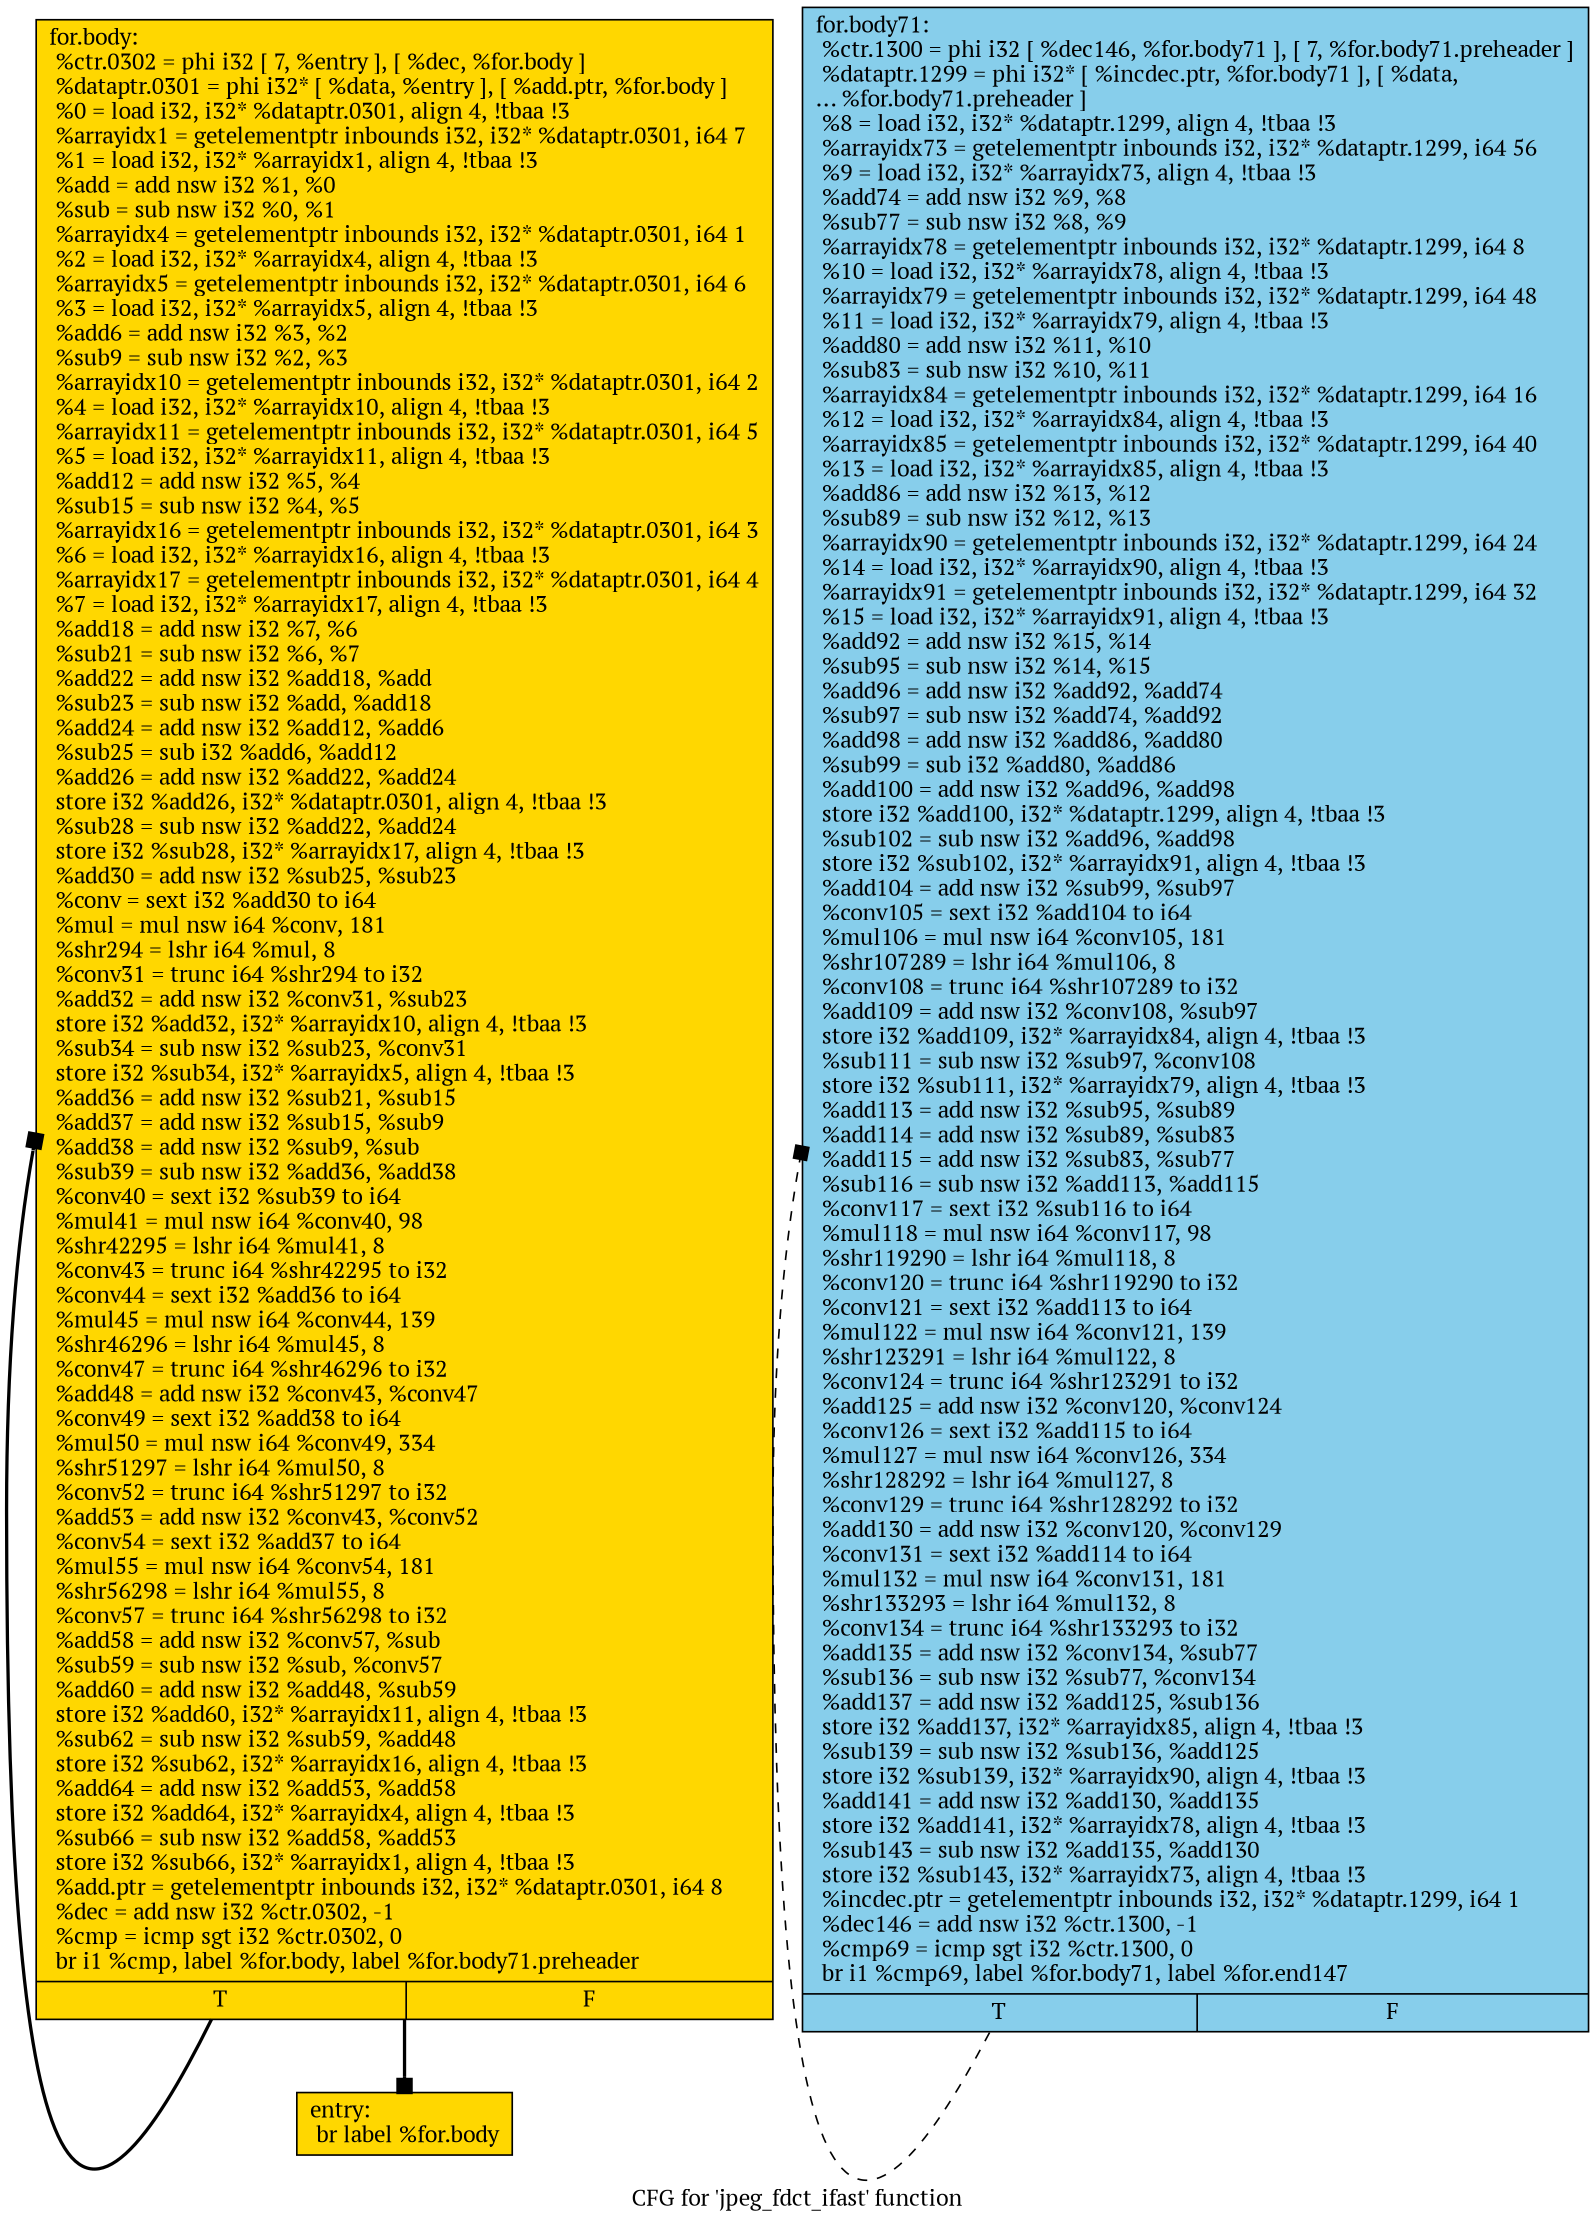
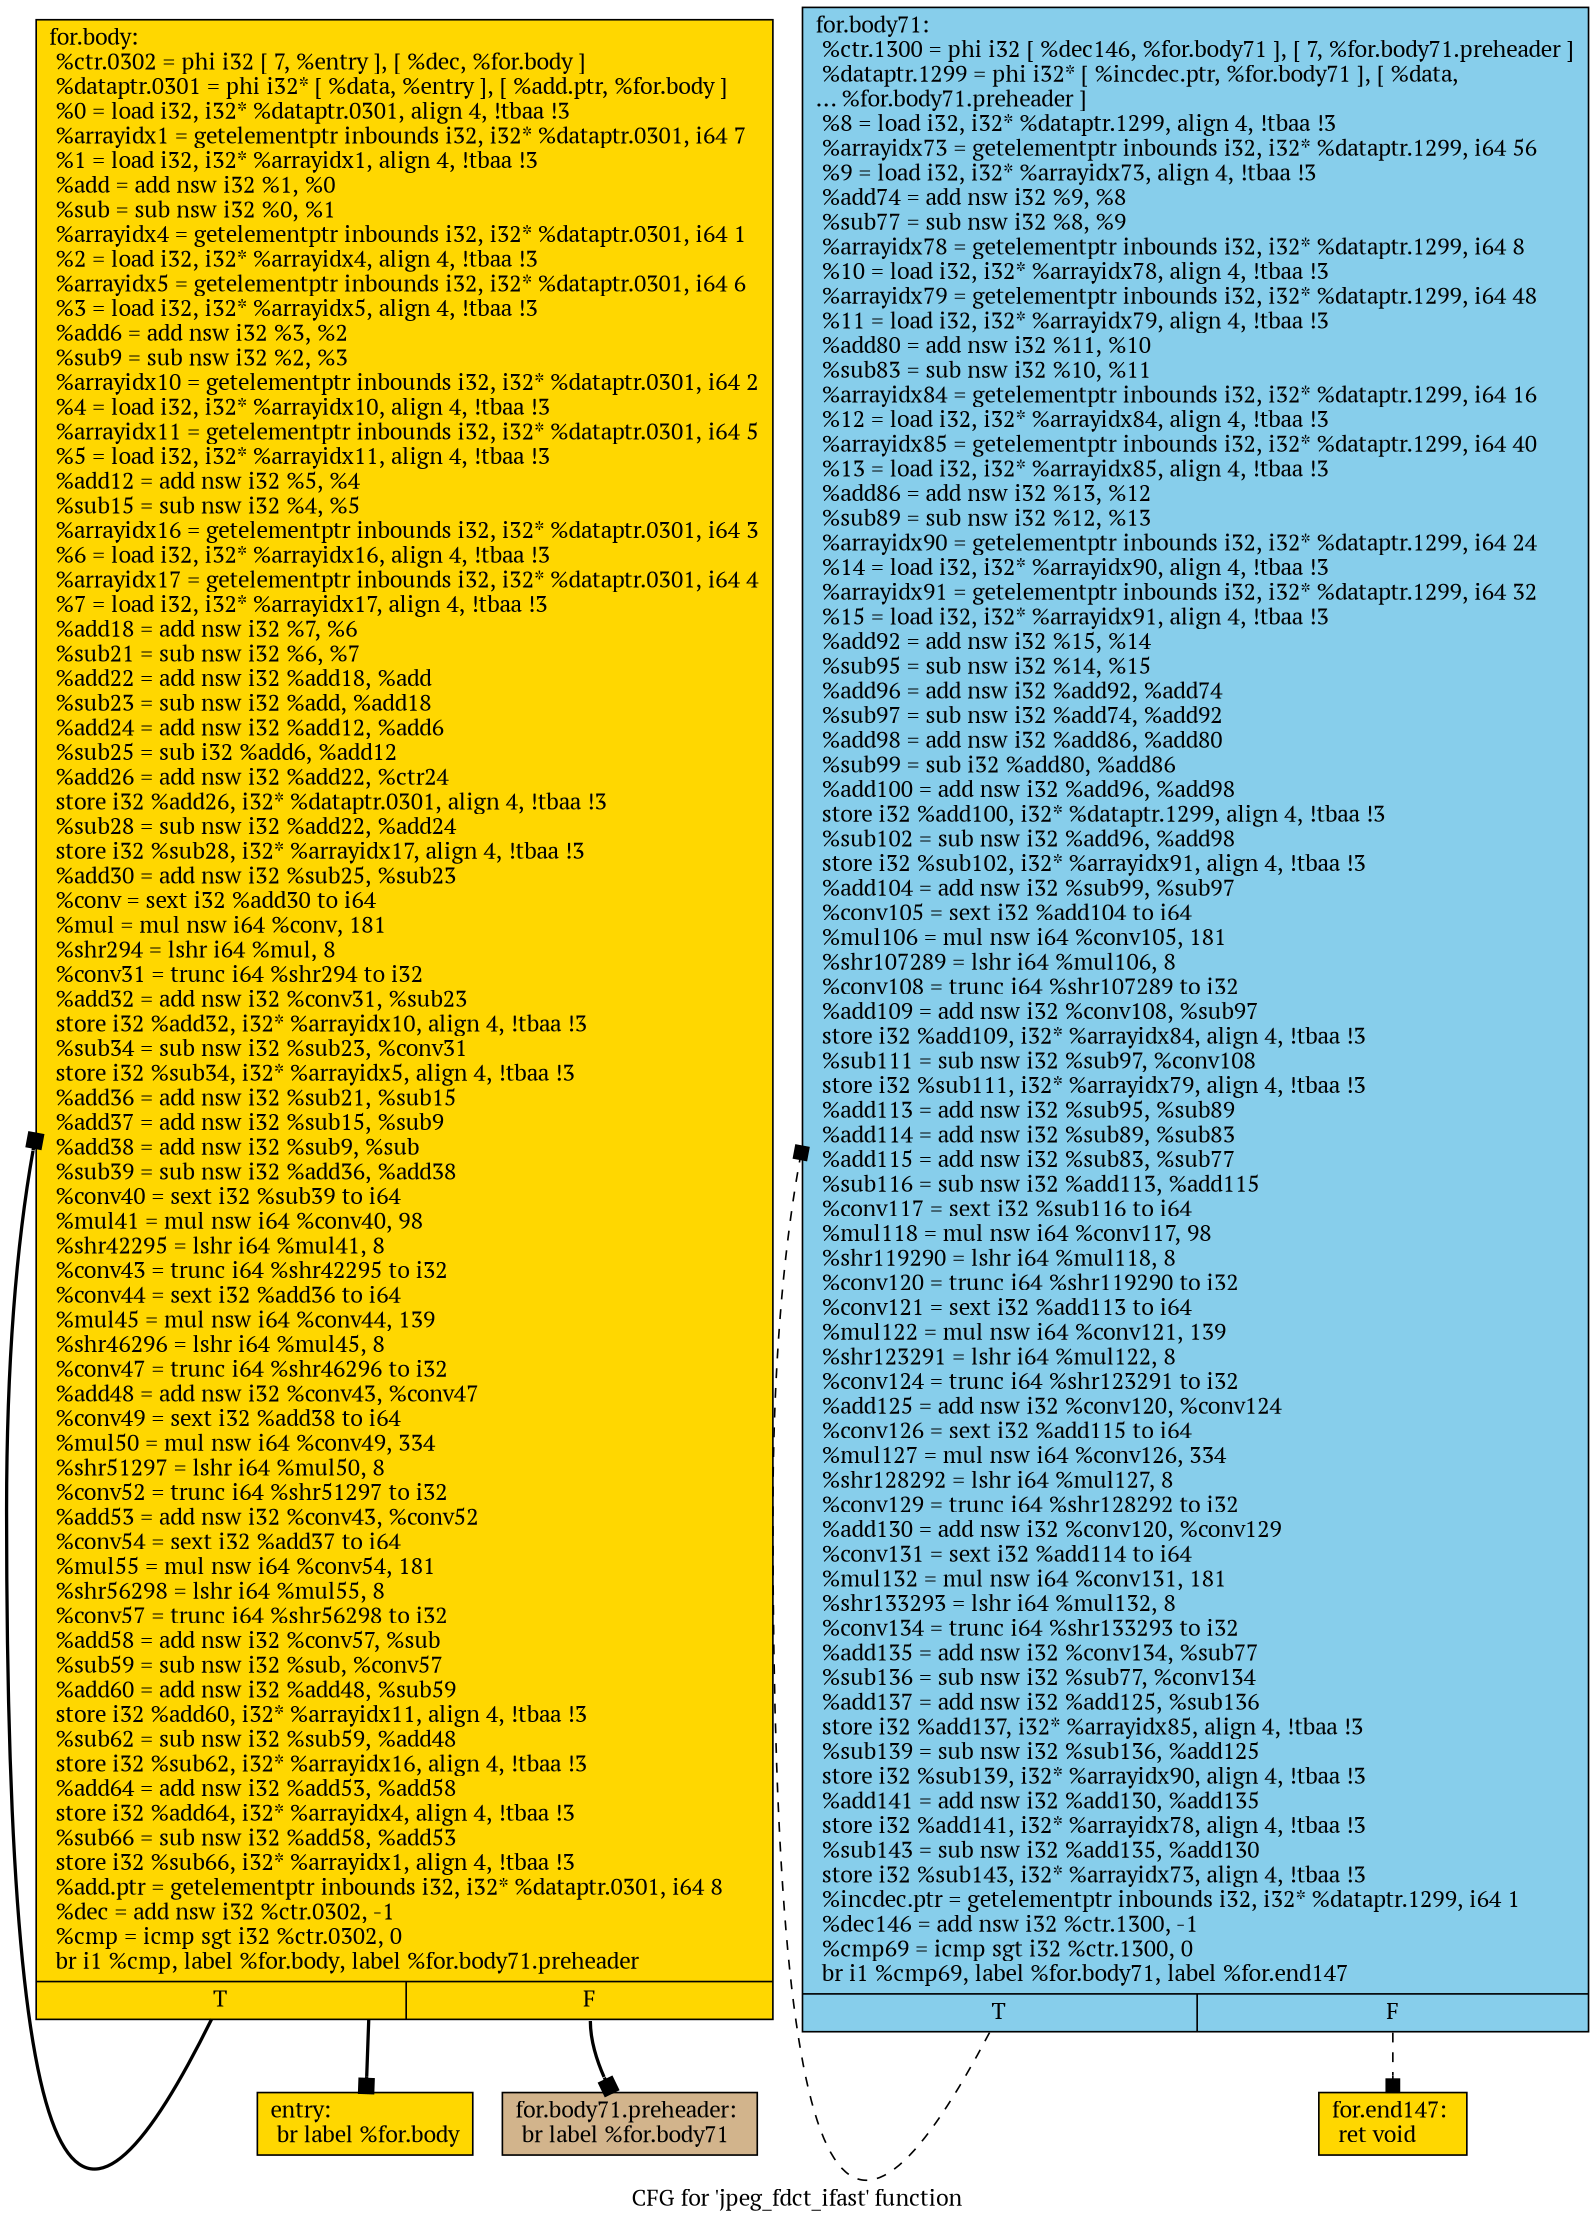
node "for.body:": text "%add26 = add nsw i32 %add22, %add24" -> "%add26 = add nsw i32 %add22, %ctr24"
node "for.body71.preheader:": added
node "for.end147:": added
